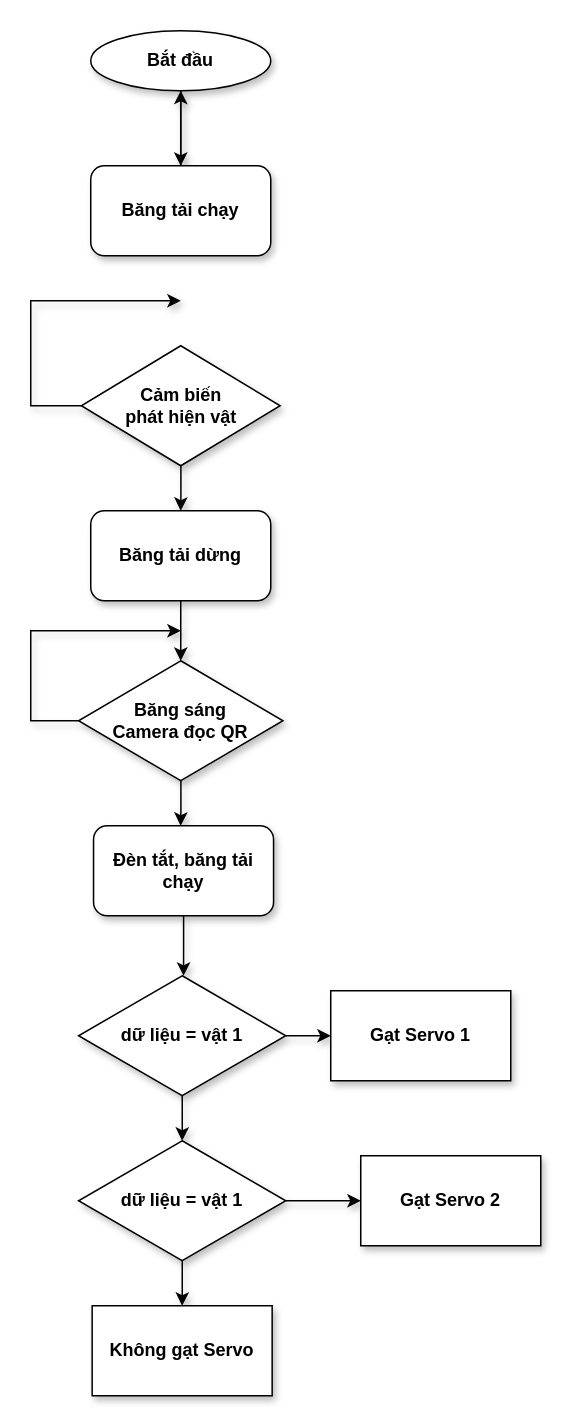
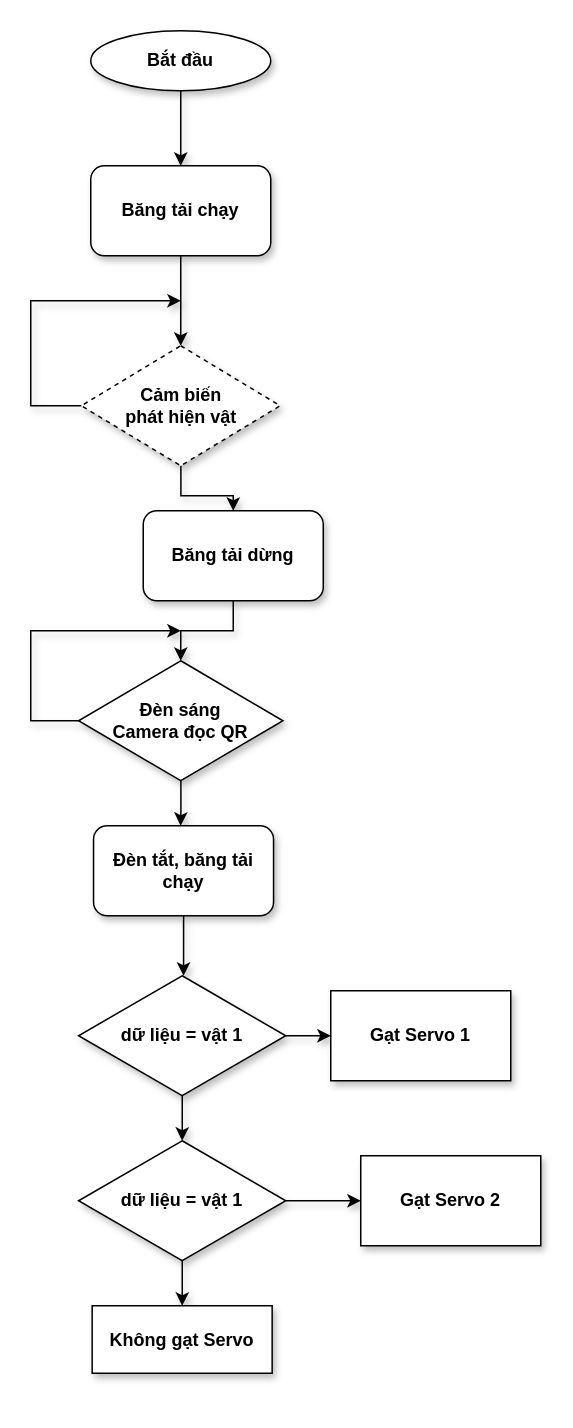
edge "Băng tải chạy" -> "Bắt đầu": now "Băng tải chạy" -> "Cảm biến phát hiện vật"
node "Cảm biến phát hiện vật": style solid -> dashed
node "Băng tải dừng": moved (181, 556) -> (233, 556)
node "Băng sáng Camera đọc QR": label "Băng sáng Camera đọc QR" -> "Đèn sáng Camera đọc QR"
node "Không gạt Servo": size 180x90 -> 180x68
